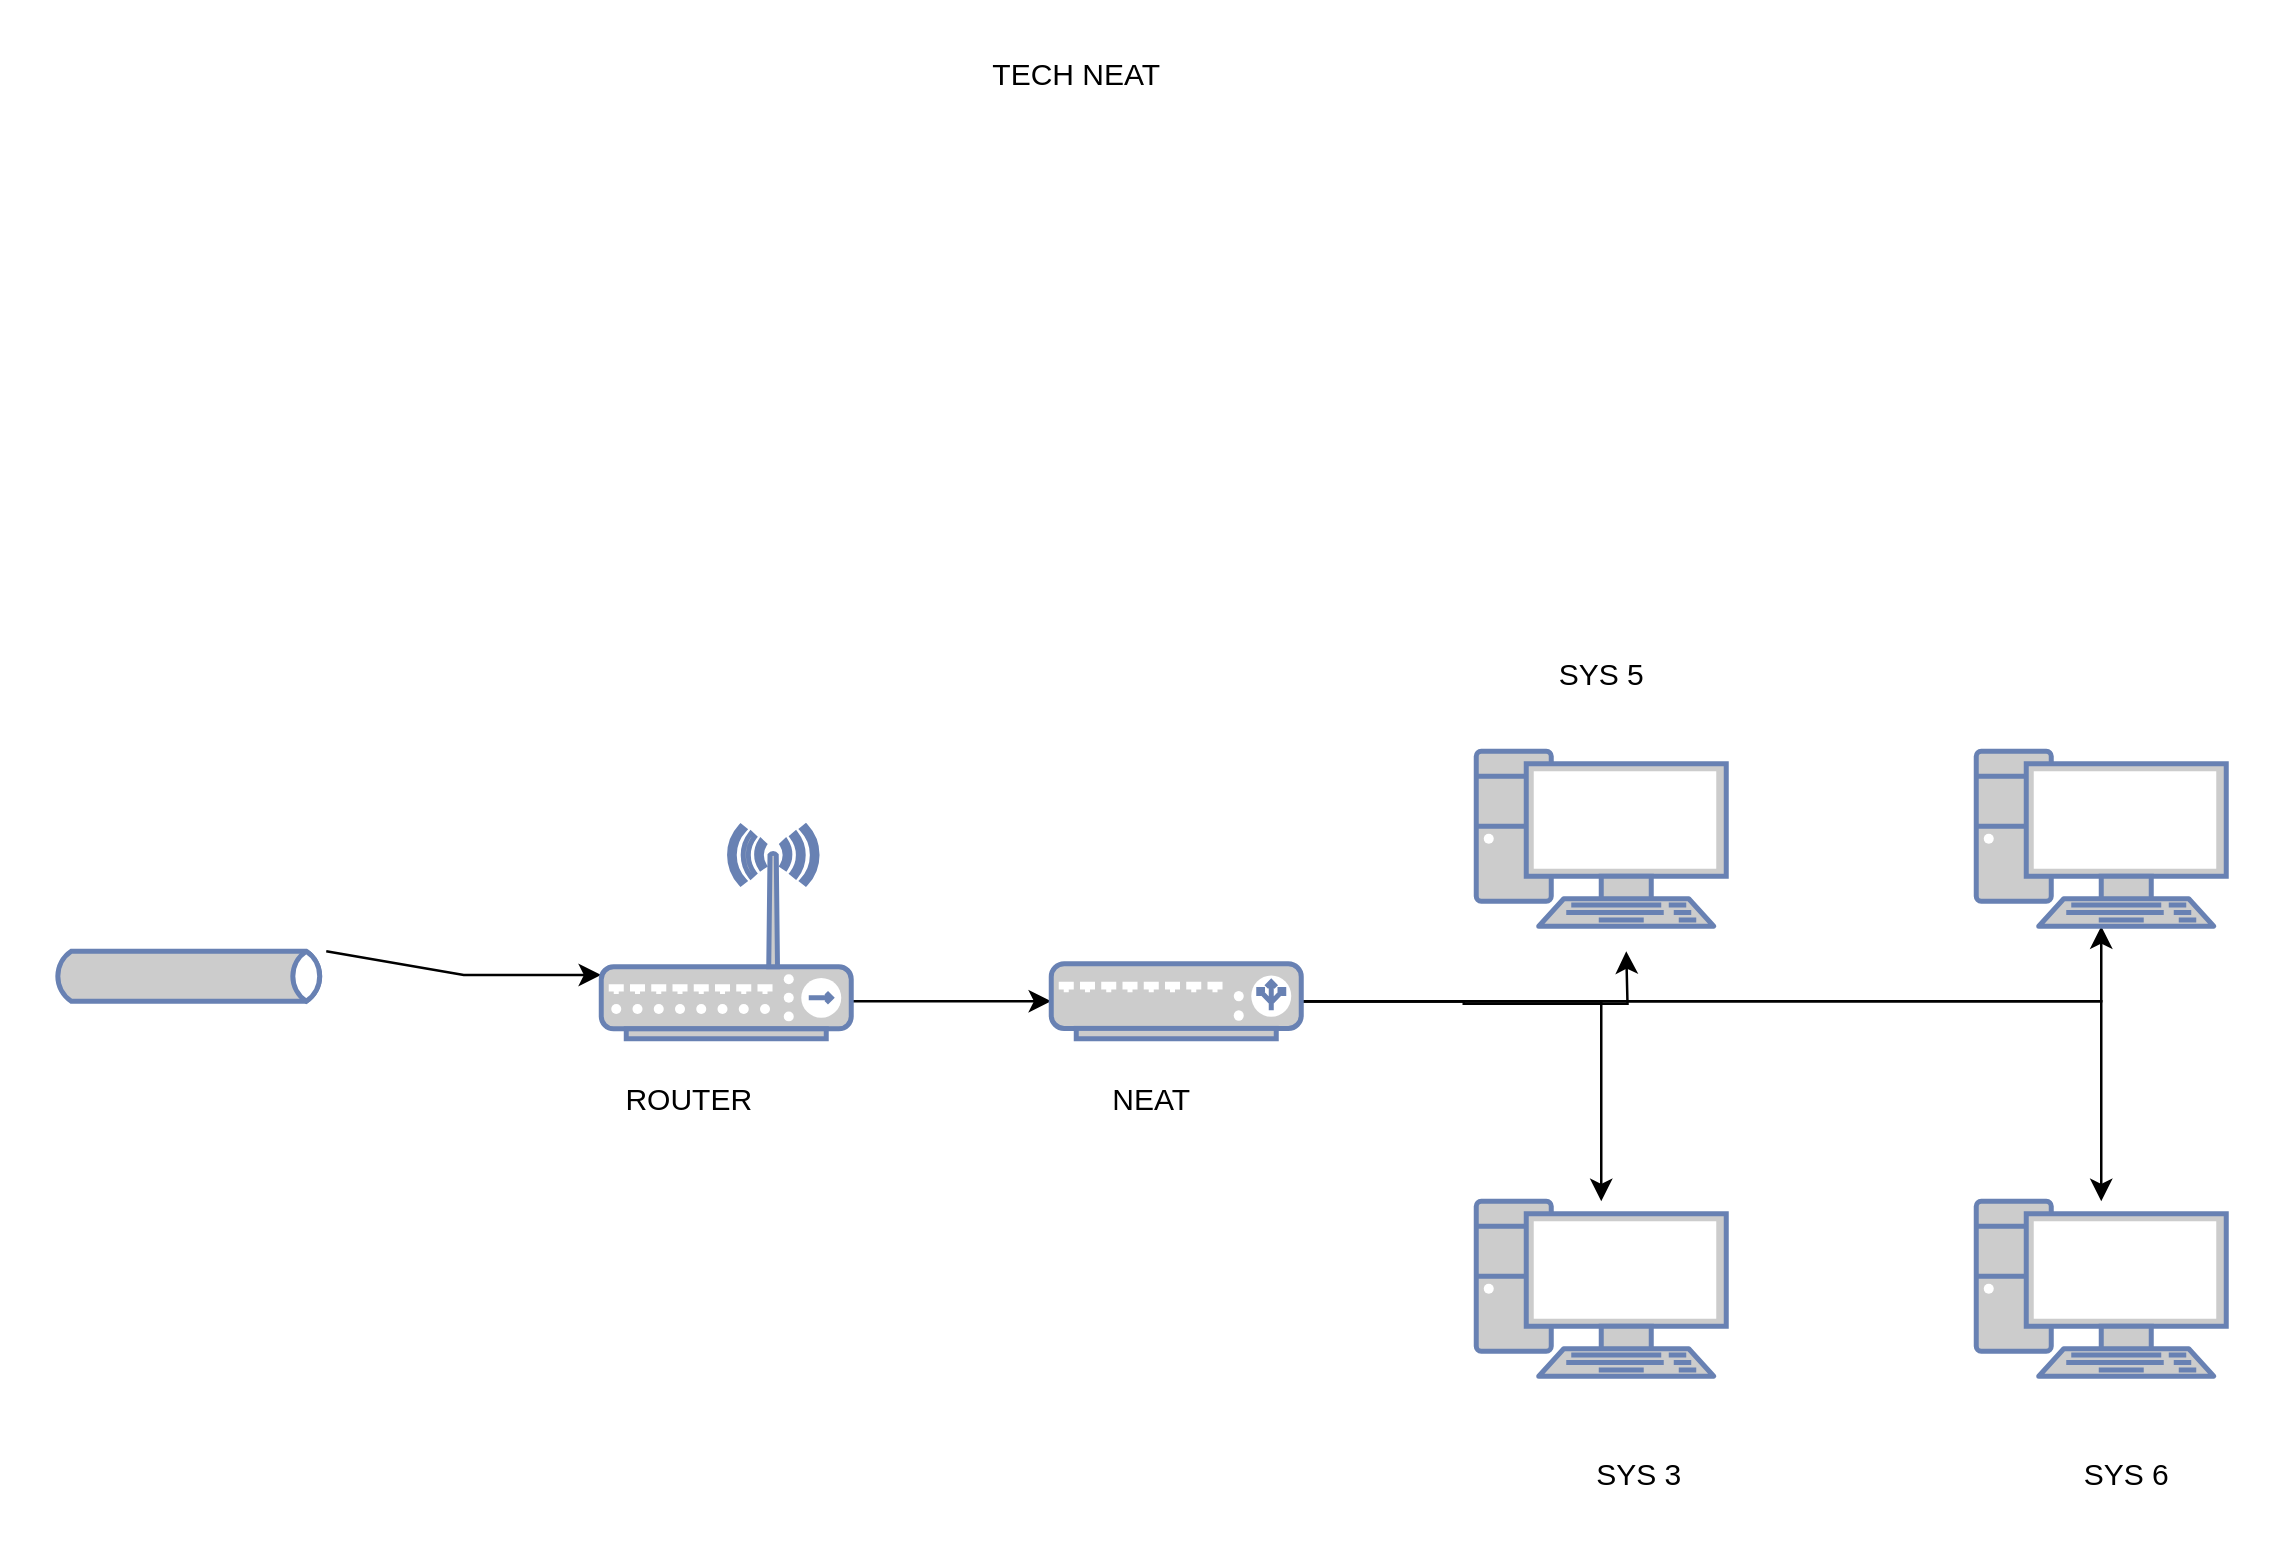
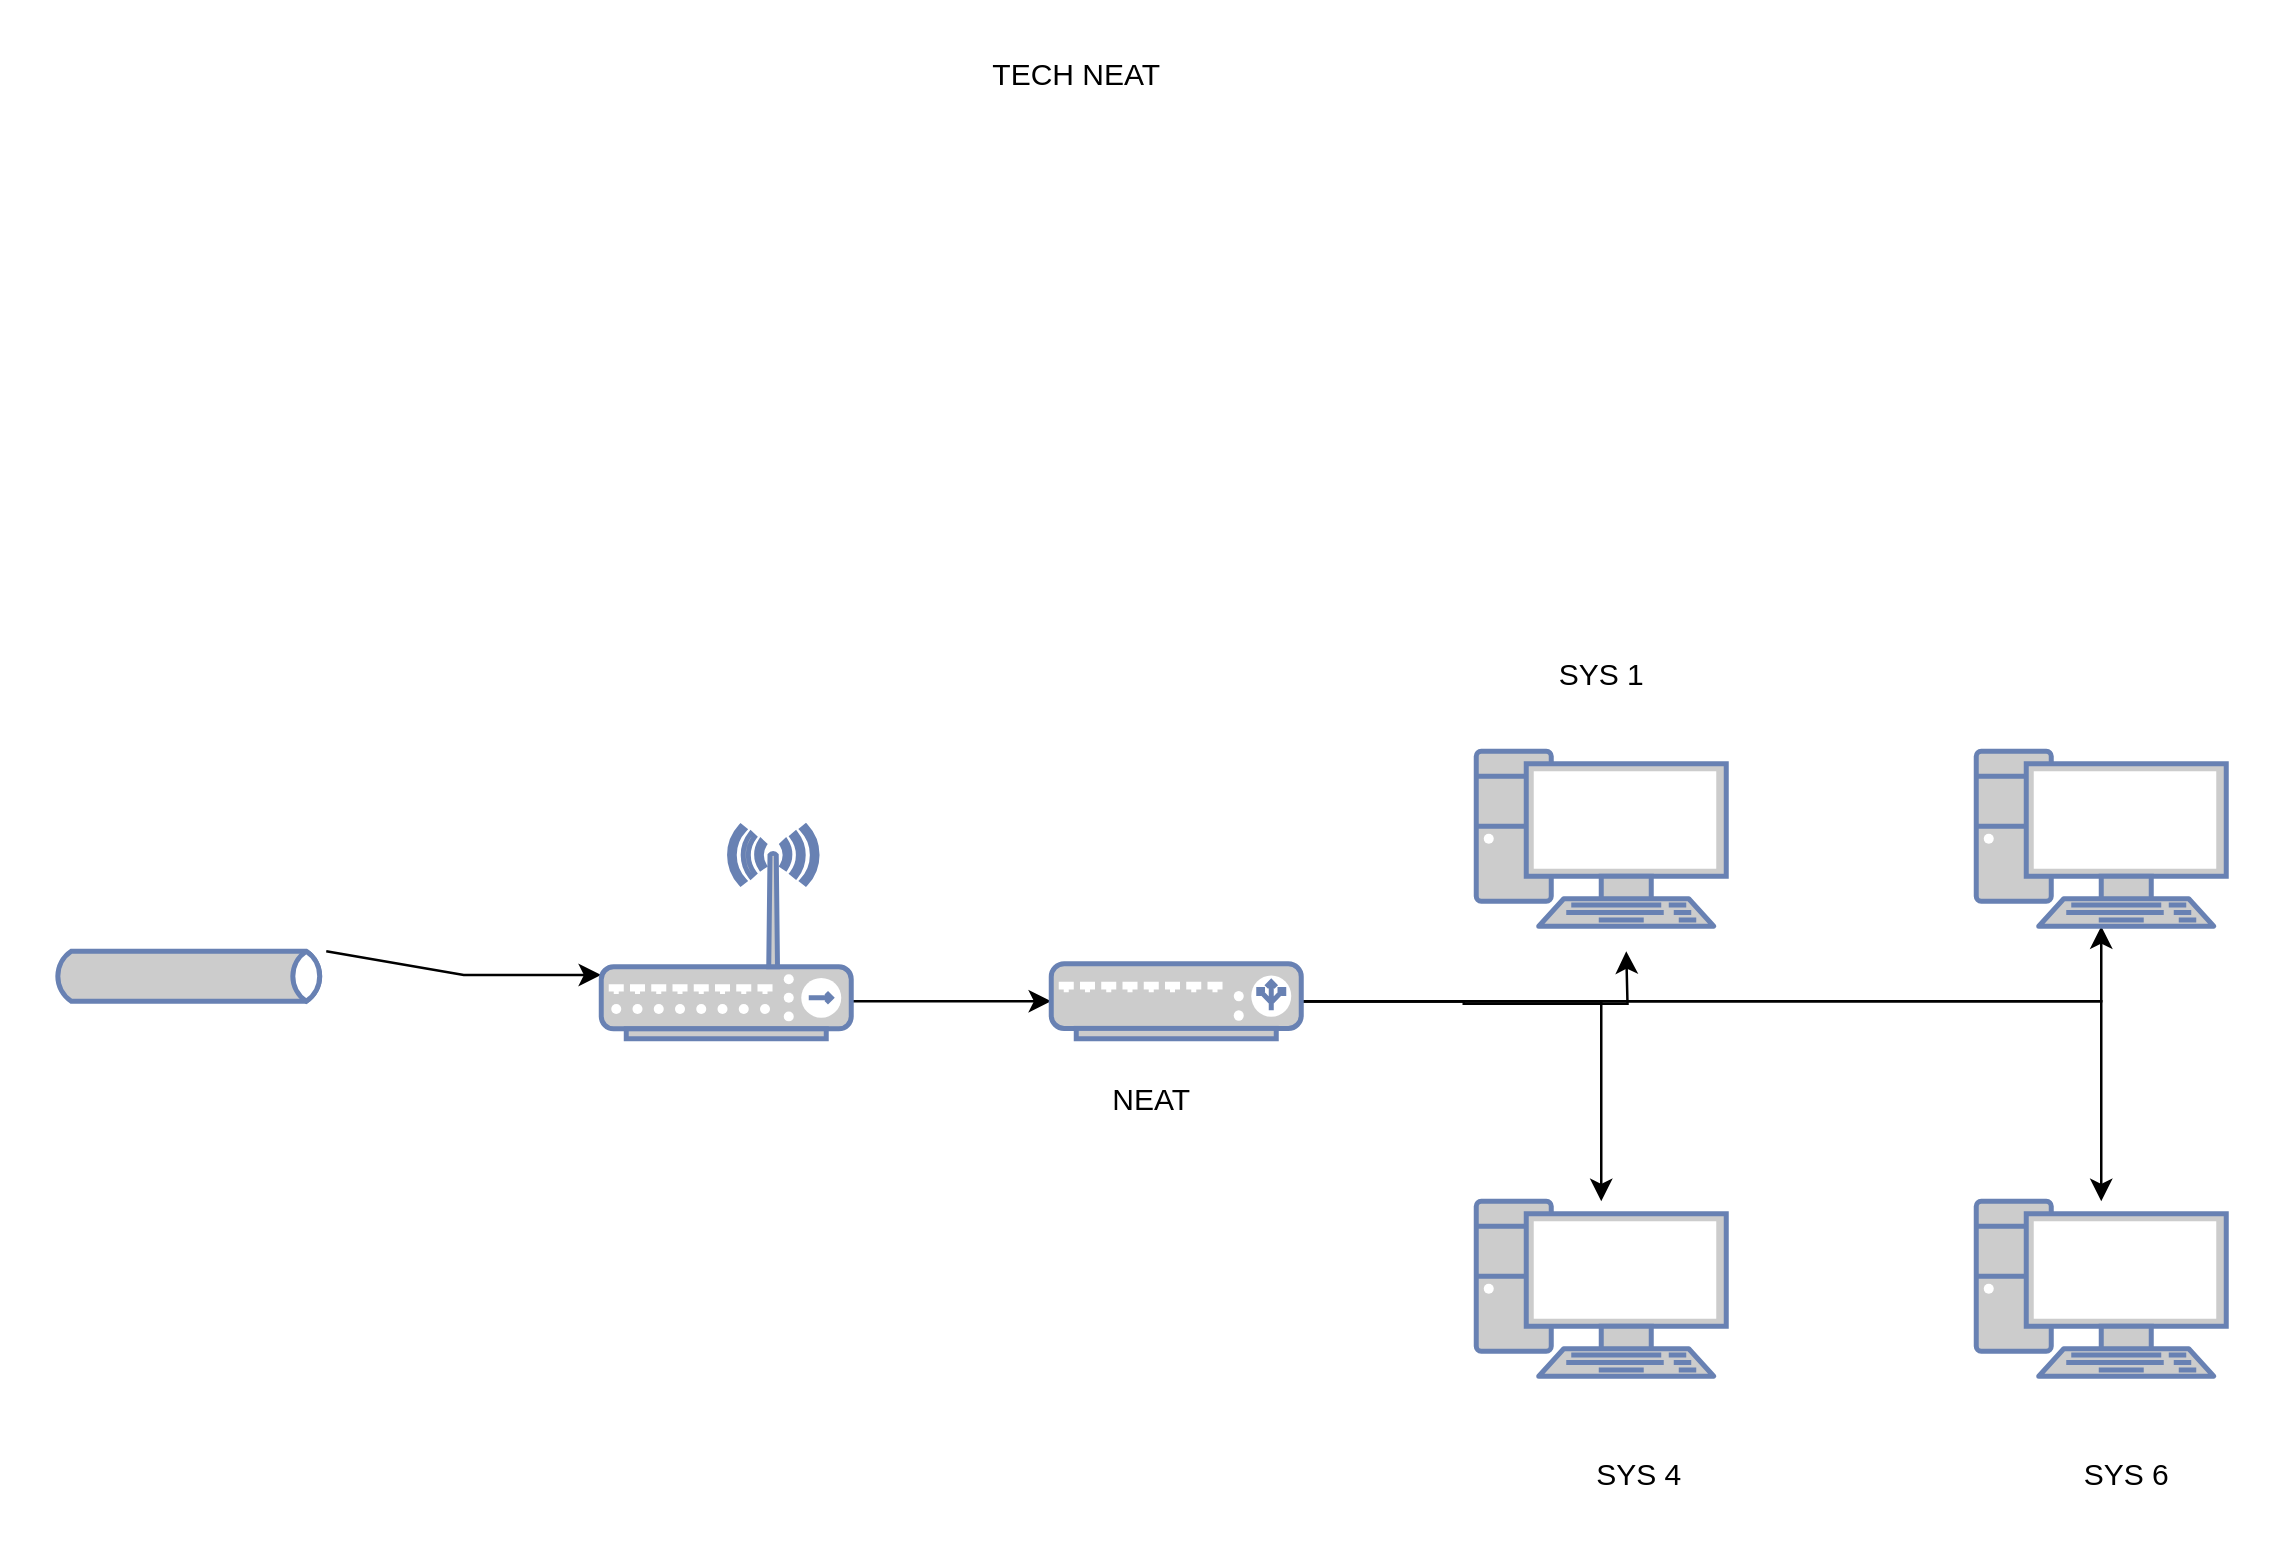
node "SYS 5": label "SYS 5" -> "SYS 1"
node "ROUTER": removed
node "SYS 3": label "SYS 3" -> "SYS 4"
